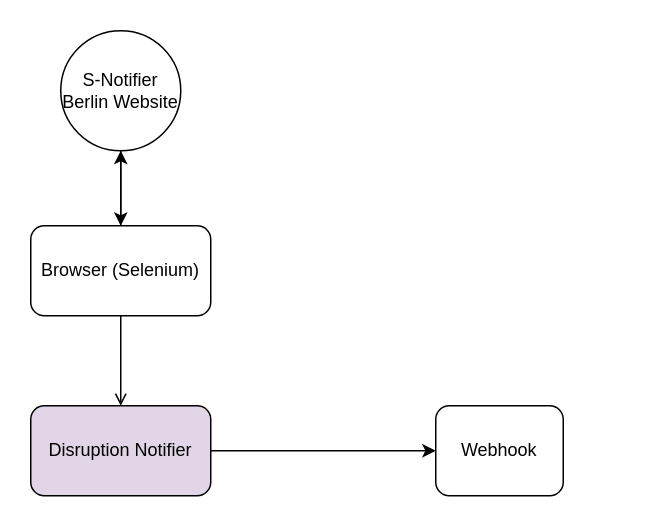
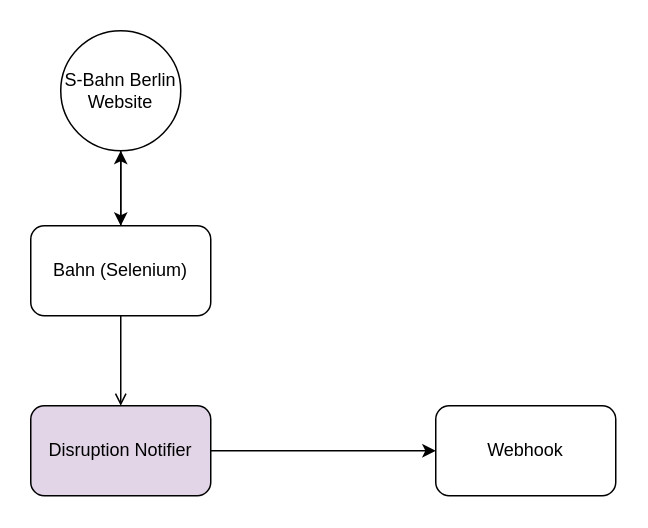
node "S-Notifier Berlin Website": label "S-Notifier Berlin Website" -> "S-Bahn Berlin Website"
node "Browser (Selenium)": label "Browser (Selenium)" -> "Bahn (Selenium)"
node "Webhook": size 128x90 -> 180x90
